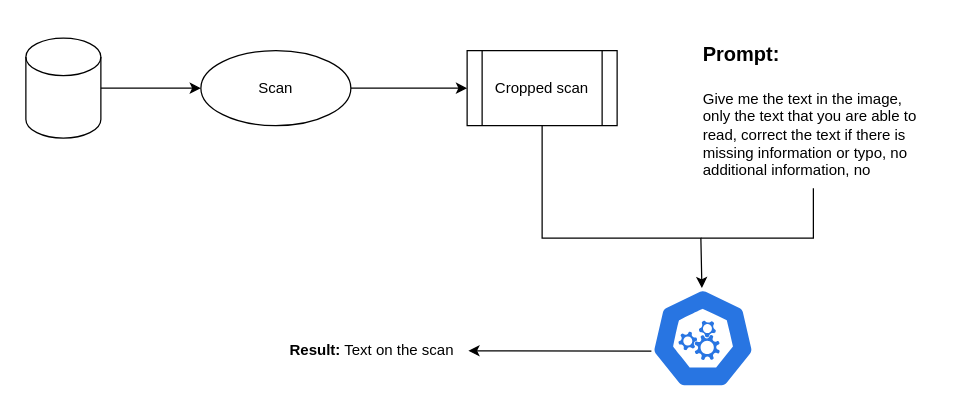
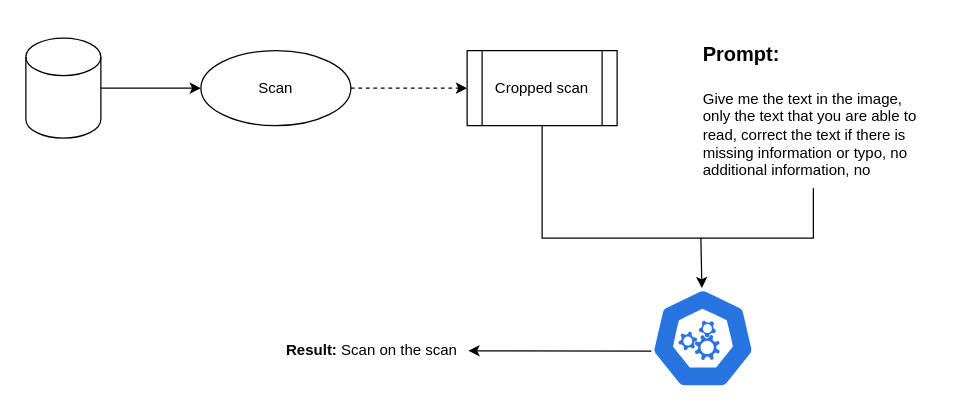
edge "Scan" -> "Cropped scan": style solid -> dashed
node "Result: Text on the scan": label "Result: Text on the scan" -> "Result: Scan on the scan"
